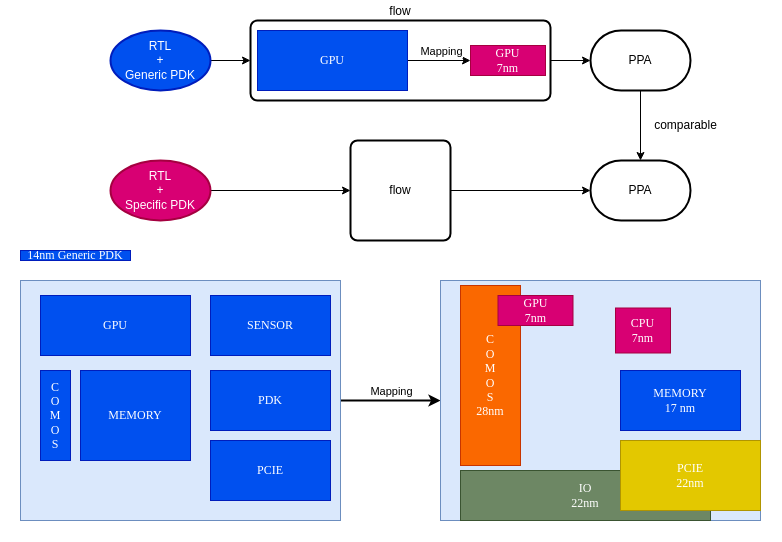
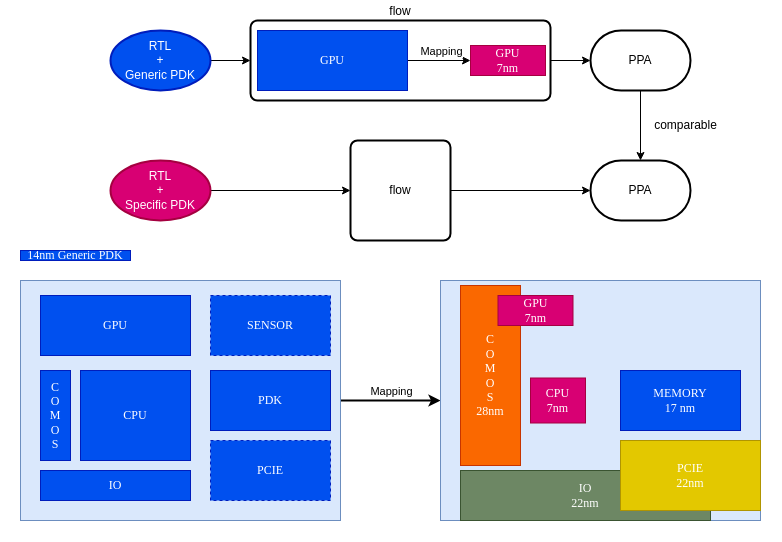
node "SENSOR": style solid -> dashed
node "CPU 7nm": moved (643, 331) -> (558, 401)
node "MEMORY": label "MEMORY" -> "CPU"
node "PCIE": style solid -> dashed
node "IO": added
